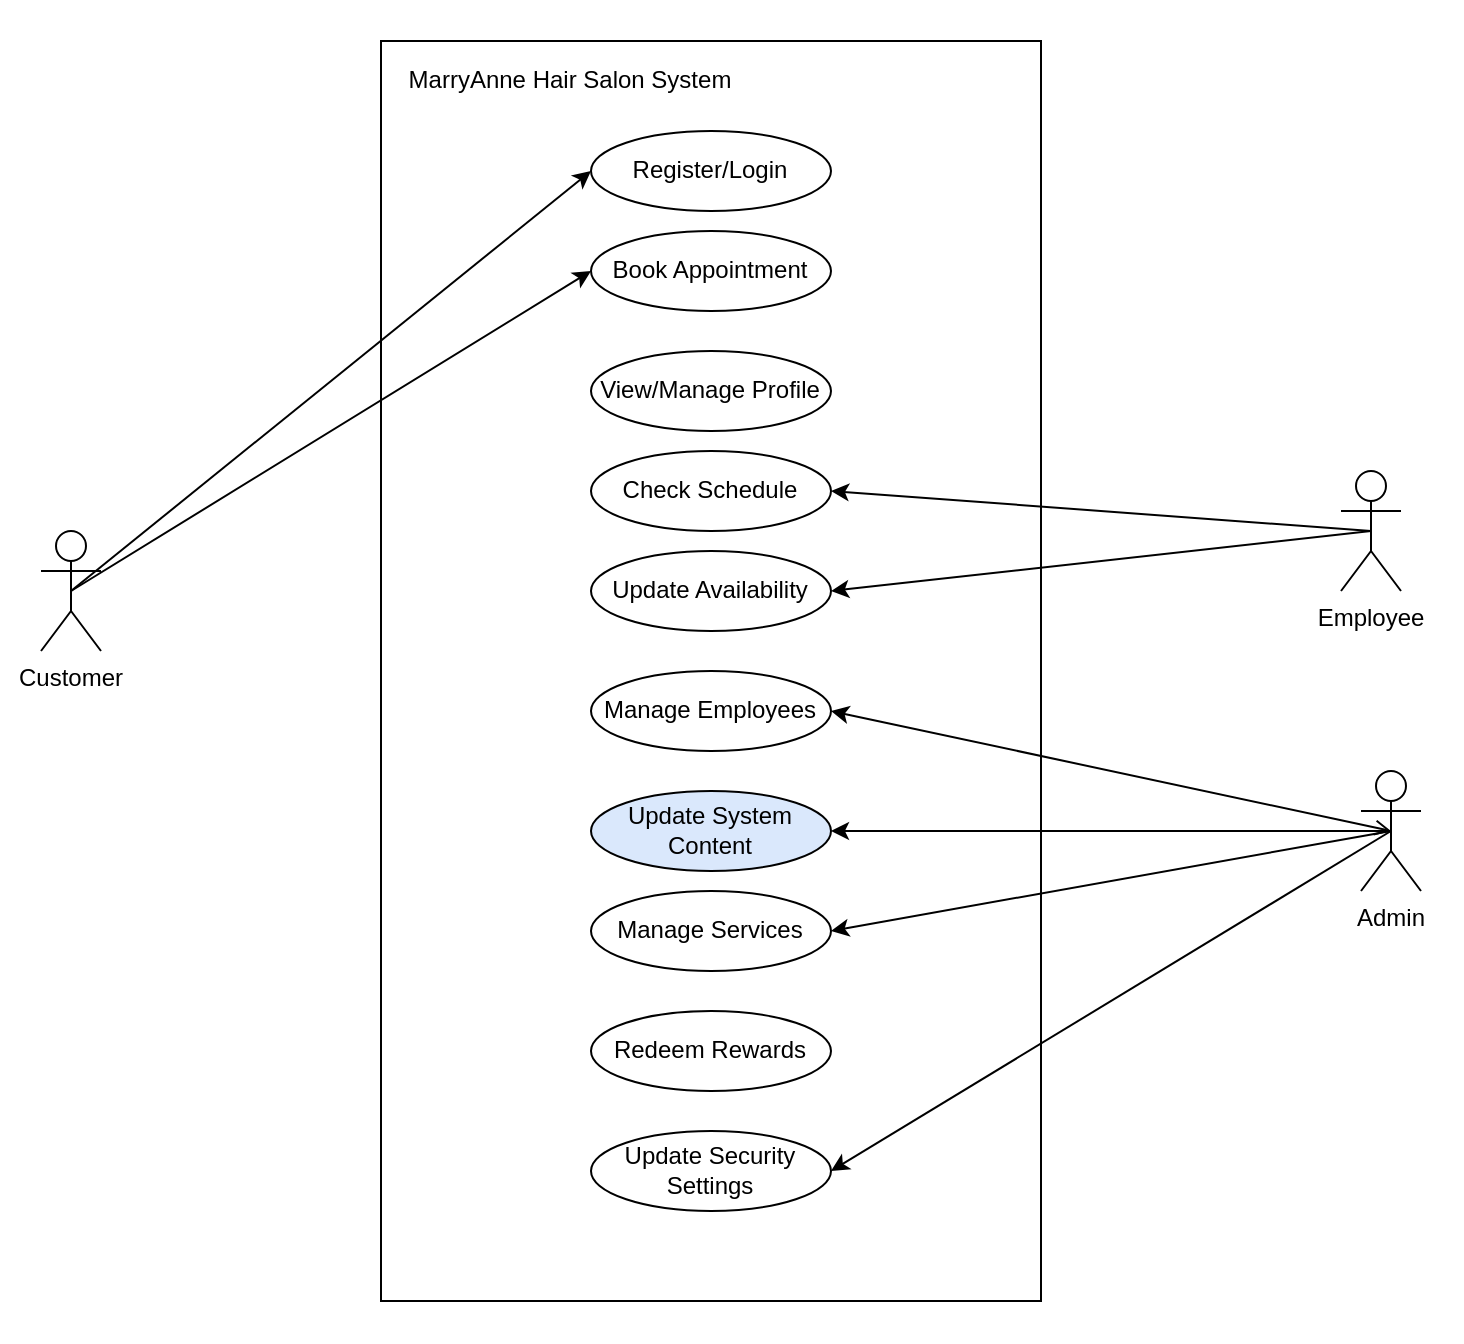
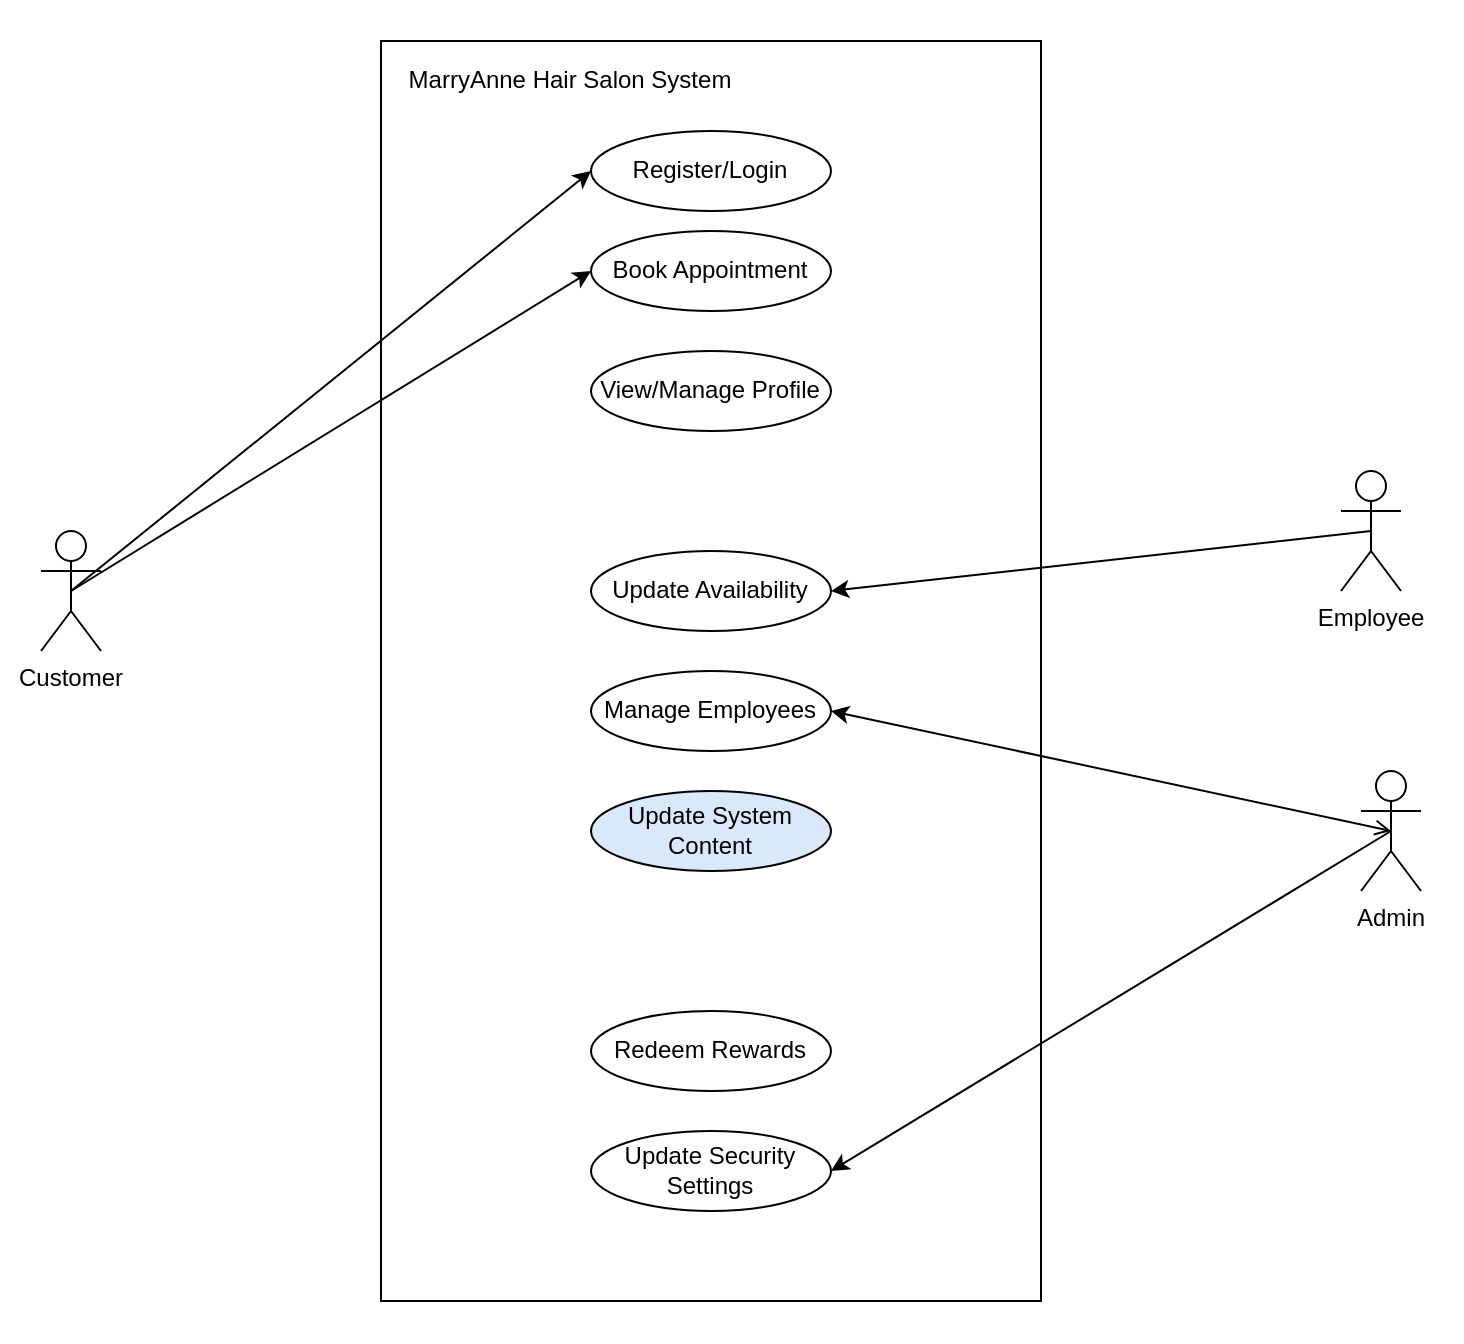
node "Check Schedule": removed
edge "Employee" -> "Check Schedule": removed
edge "Admin" -> "Update System Content": removed
edge "Admin" -> "Manage Services": removed
node "Manage Services": removed
